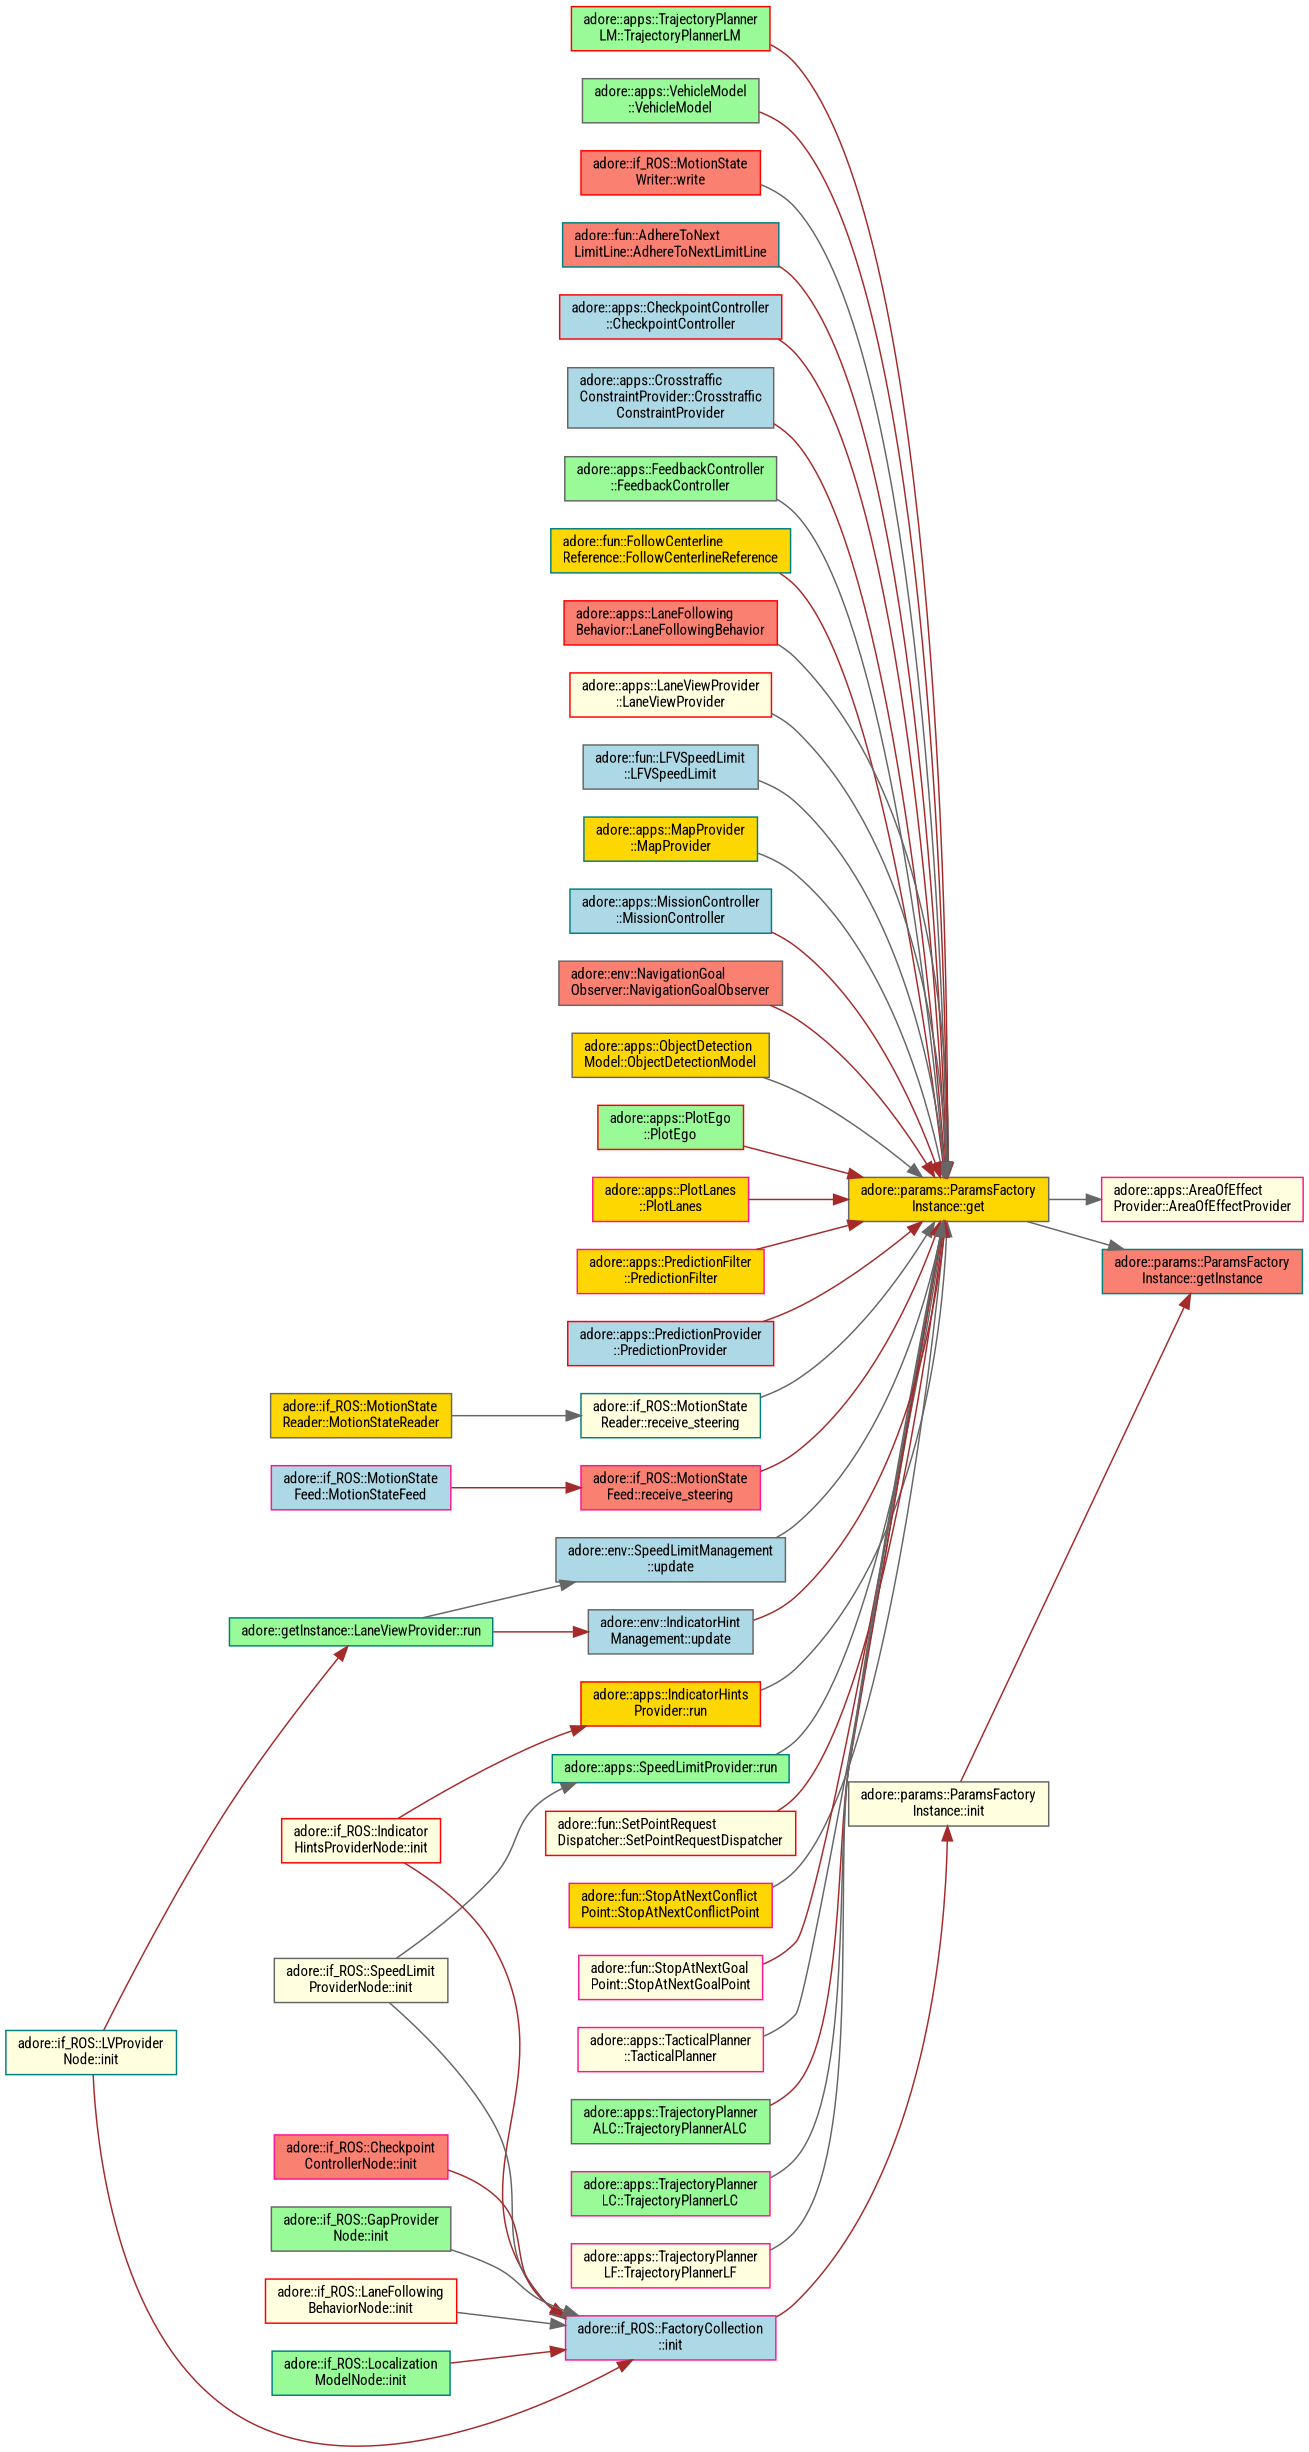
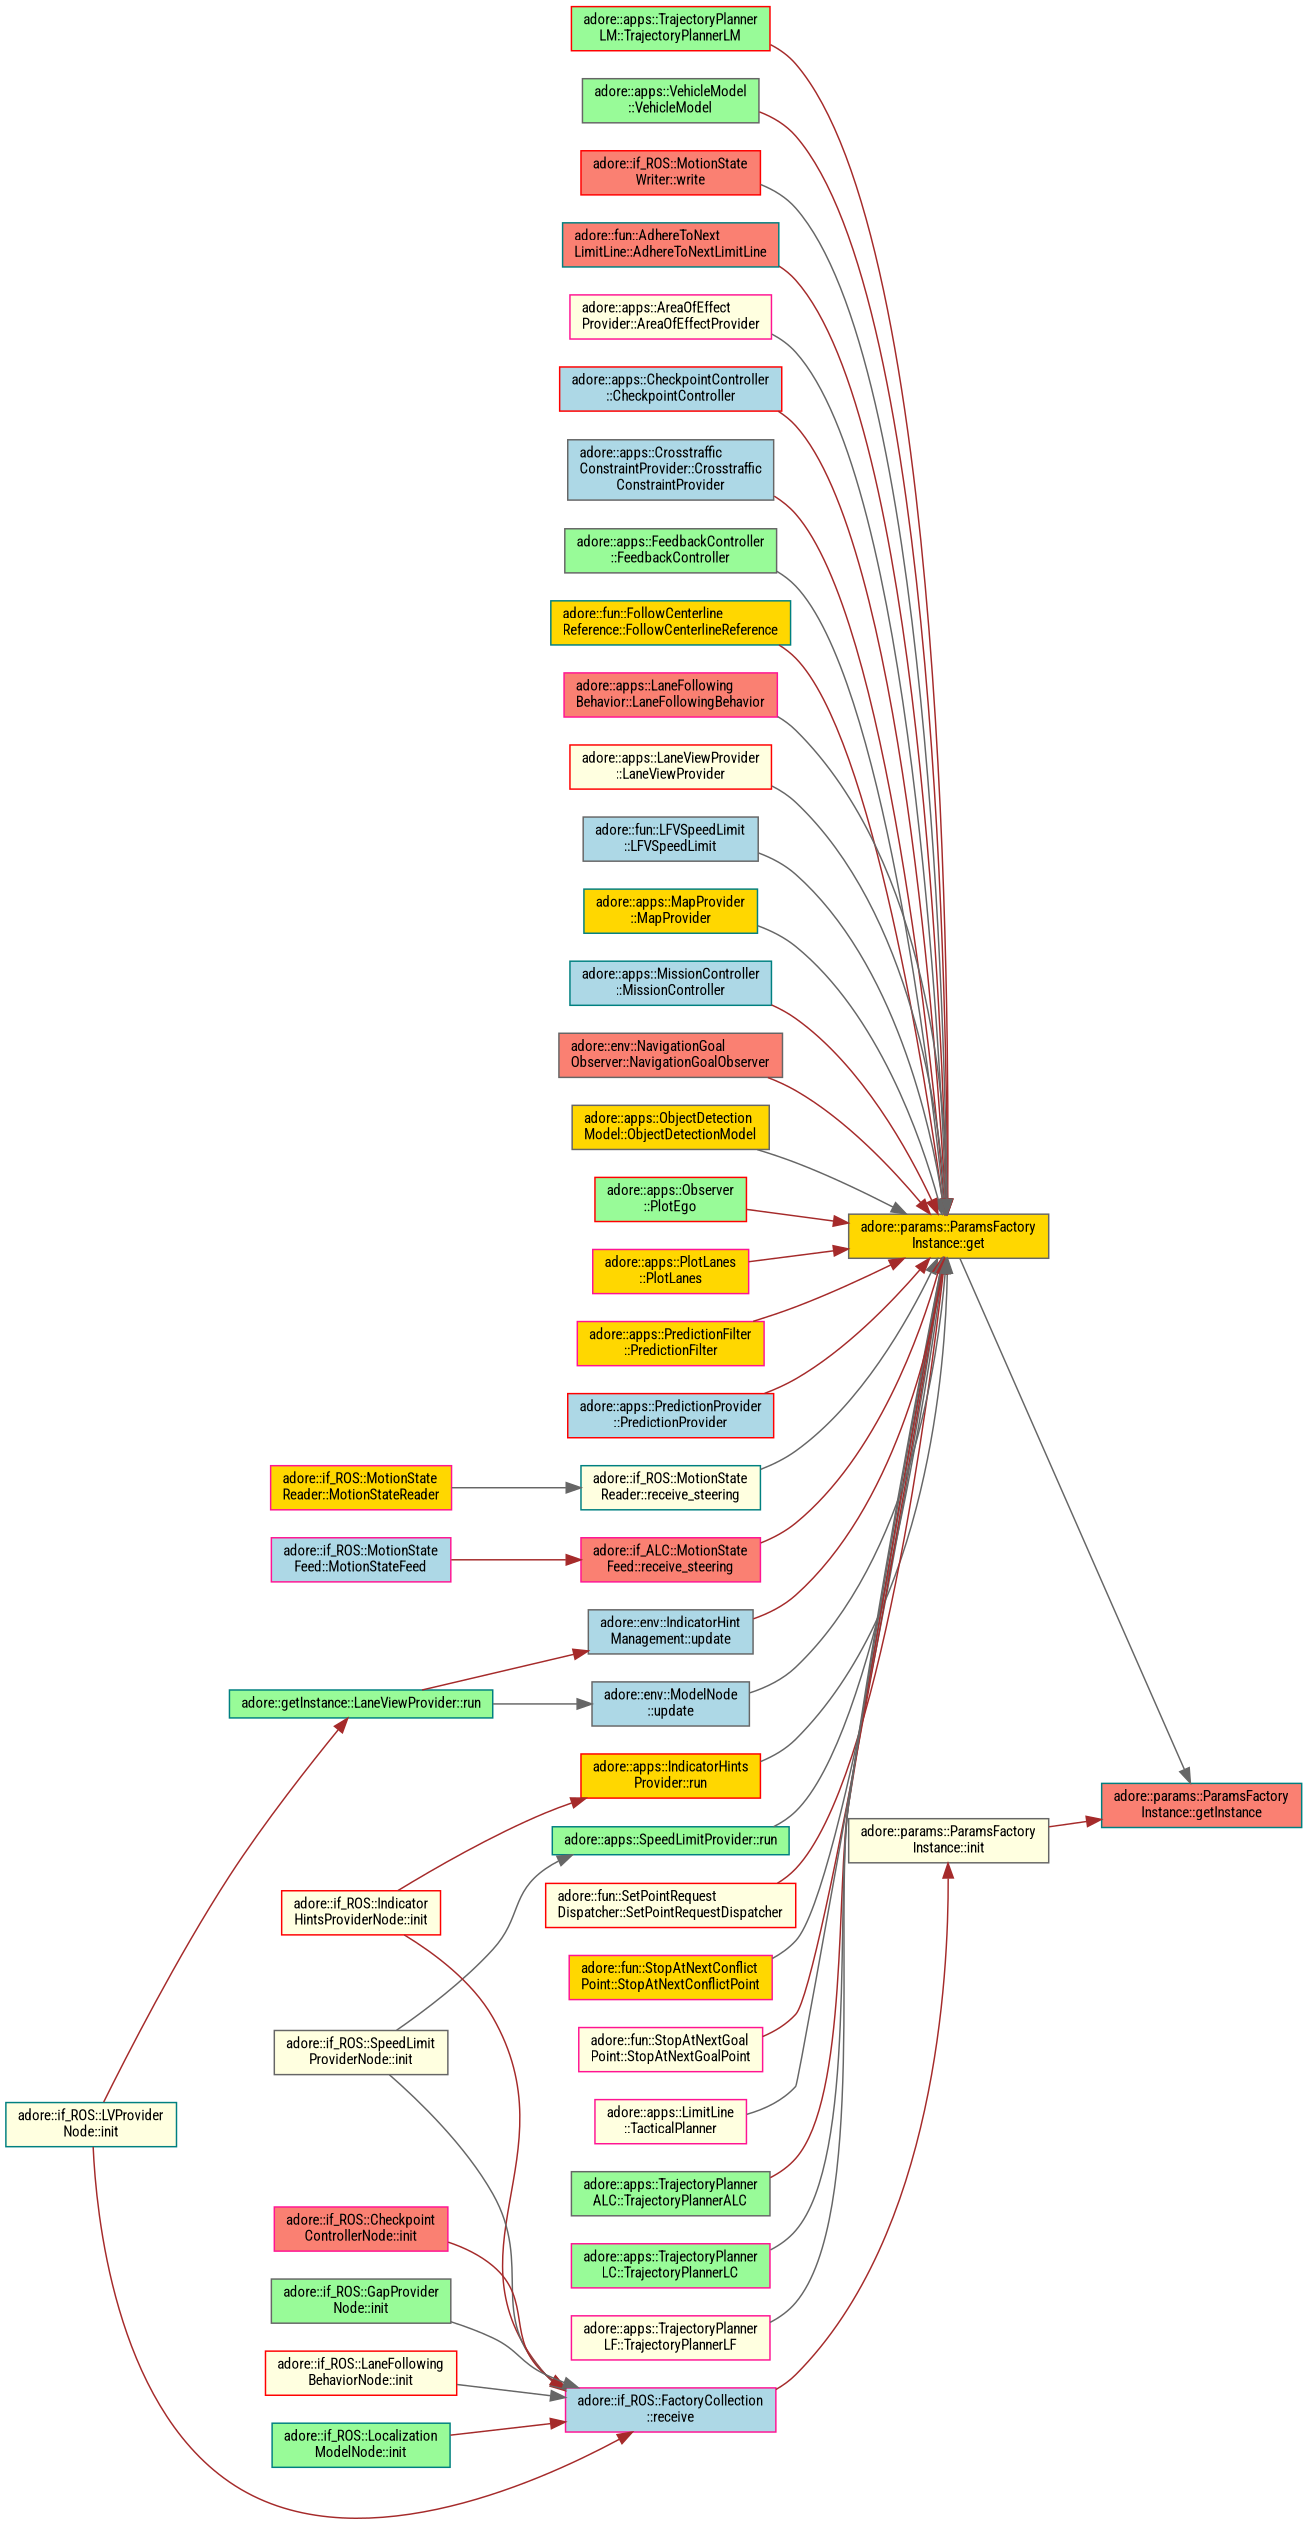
node "adore::apps::LaneFollowing Behavior::LaneFollowingBehavior": color red -> deeppink
node "adore::apps::PlotEgo ::PlotEgo": label "adore::apps::PlotEgo ::PlotEgo" -> "adore::apps::Observer ::PlotEgo"
edge "adore::params::ParamsFactory Instance::get" -> "adore::apps::AreaOfEffect Provider::AreaOfEffectProvider": reversed
node "adore::if_ROS::MotionState Reader::MotionStateReader": color gray40 -> deeppink
node "adore::if_ROS::MotionState Feed::receive_steering": label "adore::if_ROS::MotionState Feed::receive_steering" -> "adore::if_ALC::MotionState Feed::receive_steering"
node "adore::env::SpeedLimitManagement ::update": label "adore::env::SpeedLimitManagement ::update" -> "adore::env::ModelNode ::update"
node "adore::apps::TacticalPlanner ::TacticalPlanner": label "adore::apps::TacticalPlanner ::TacticalPlanner" -> "adore::apps::LimitLine ::TacticalPlanner"
node "adore::if_ROS::FactoryCollection ::init": label "adore::if_ROS::FactoryCollection ::init" -> "adore::if_ROS::FactoryCollection ::receive"
